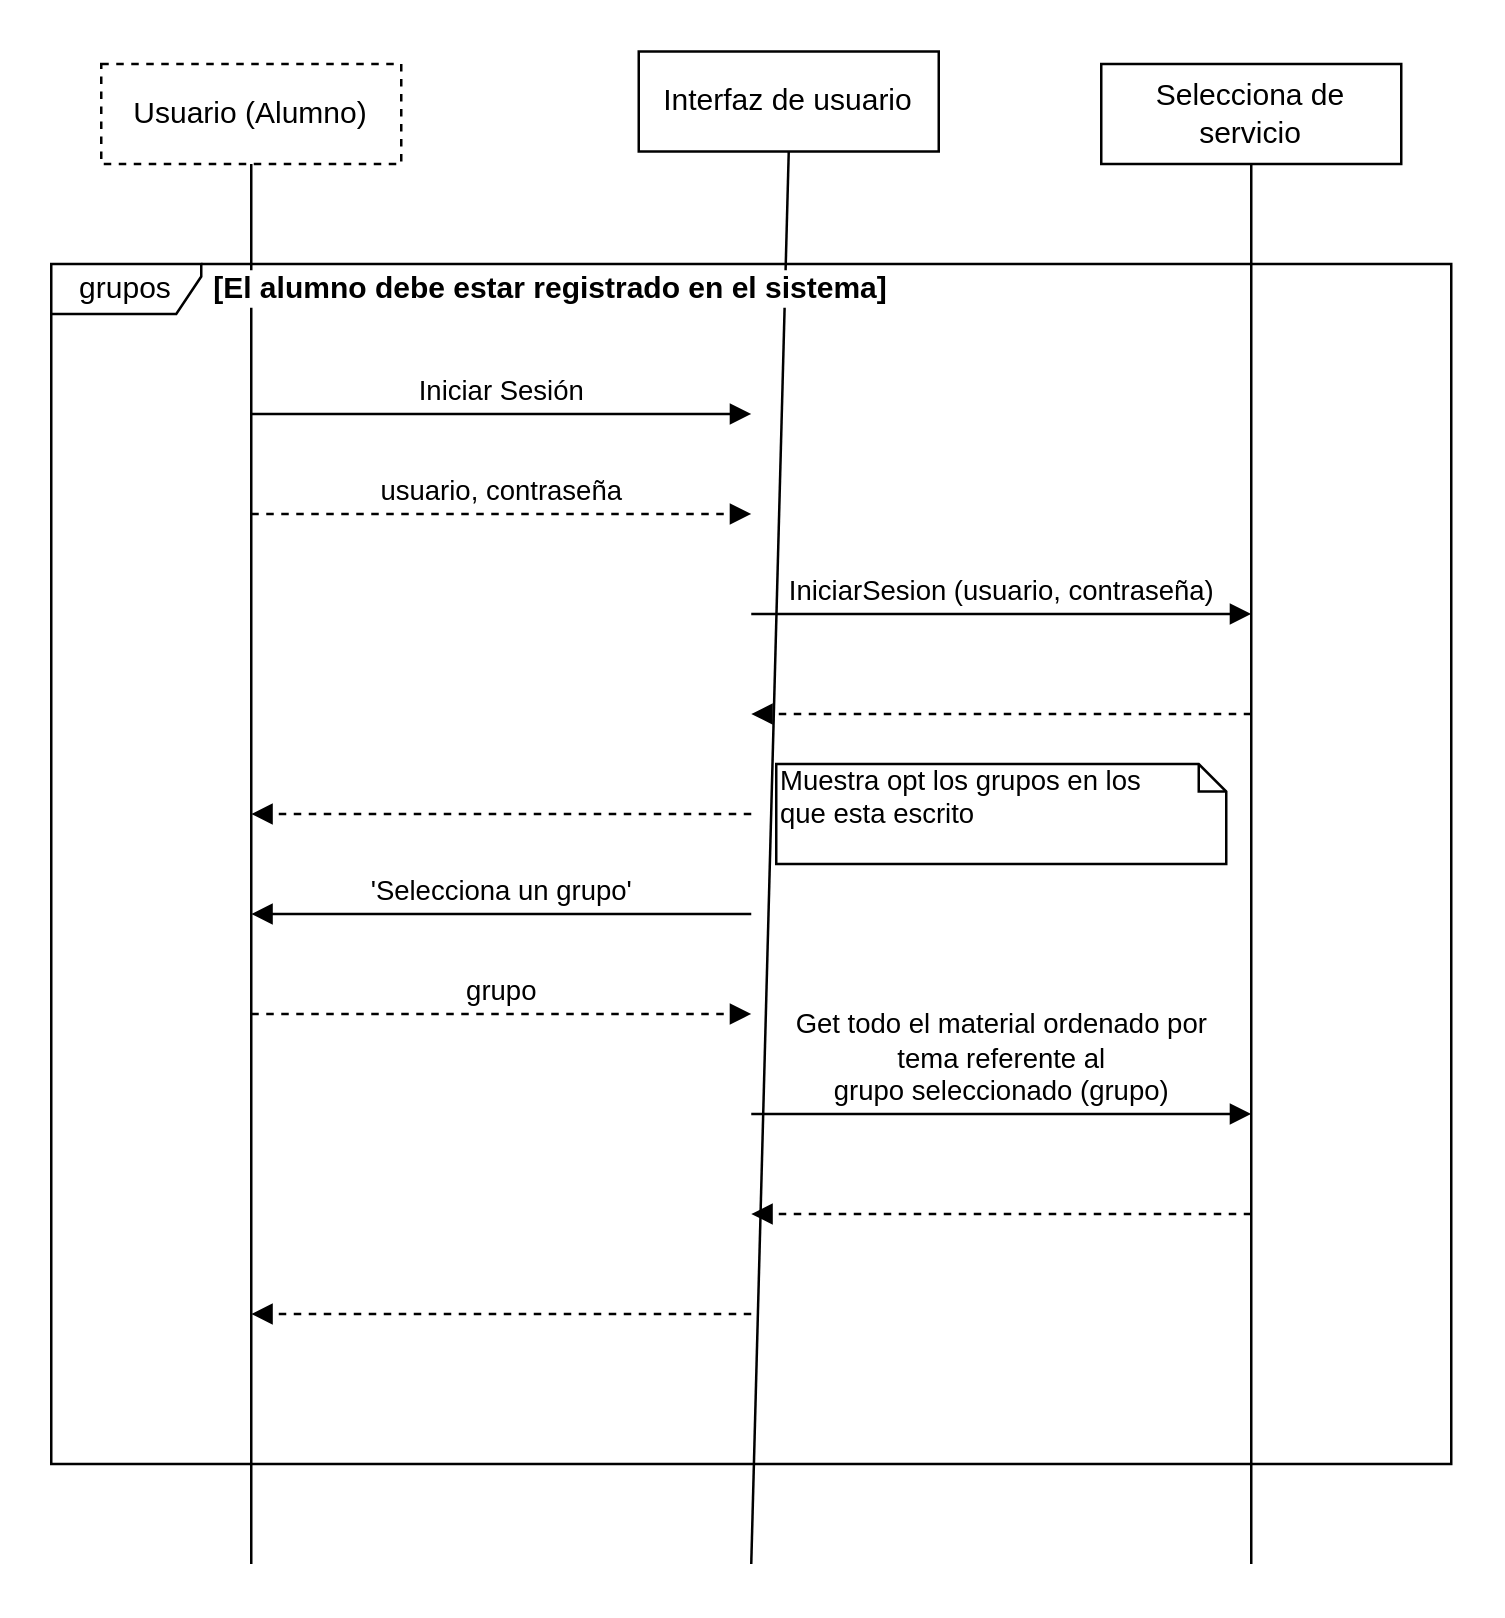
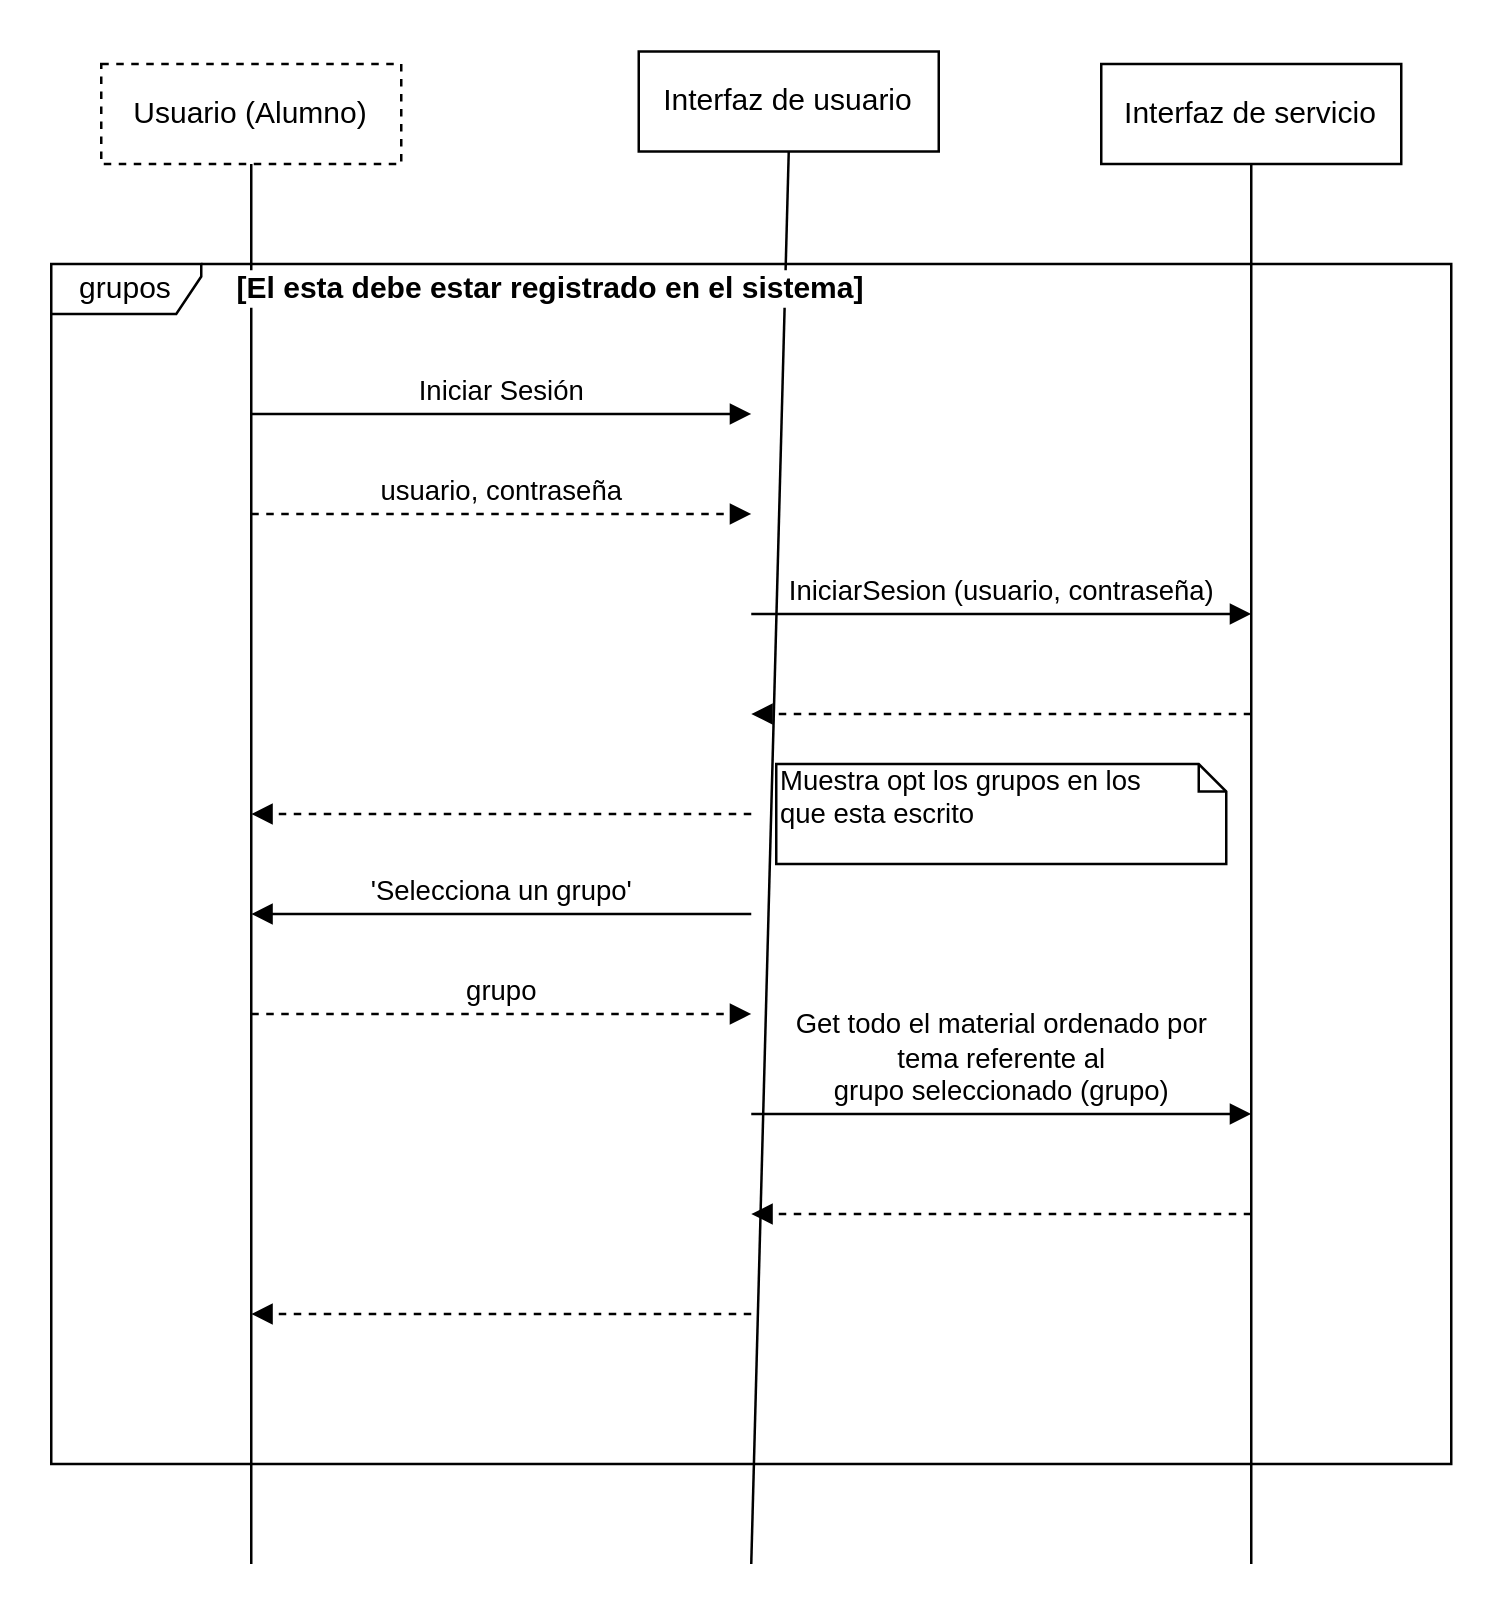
node "Selecciona de servicio": label "Selecciona de servicio" -> "Interfaz de servicio"
node "[El alumno debe estar registrado en el sistema]": label "[El alumno debe estar registrado en el sistema]" -> "[El esta debe estar registrado en el sistema]"
